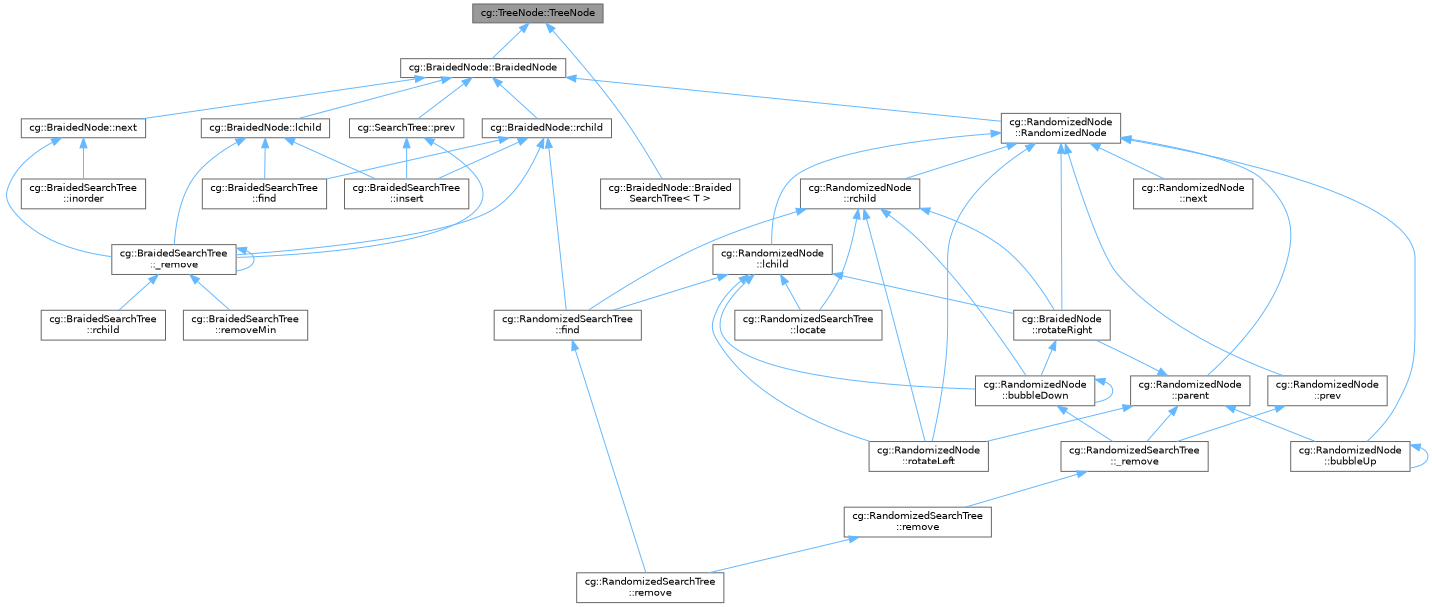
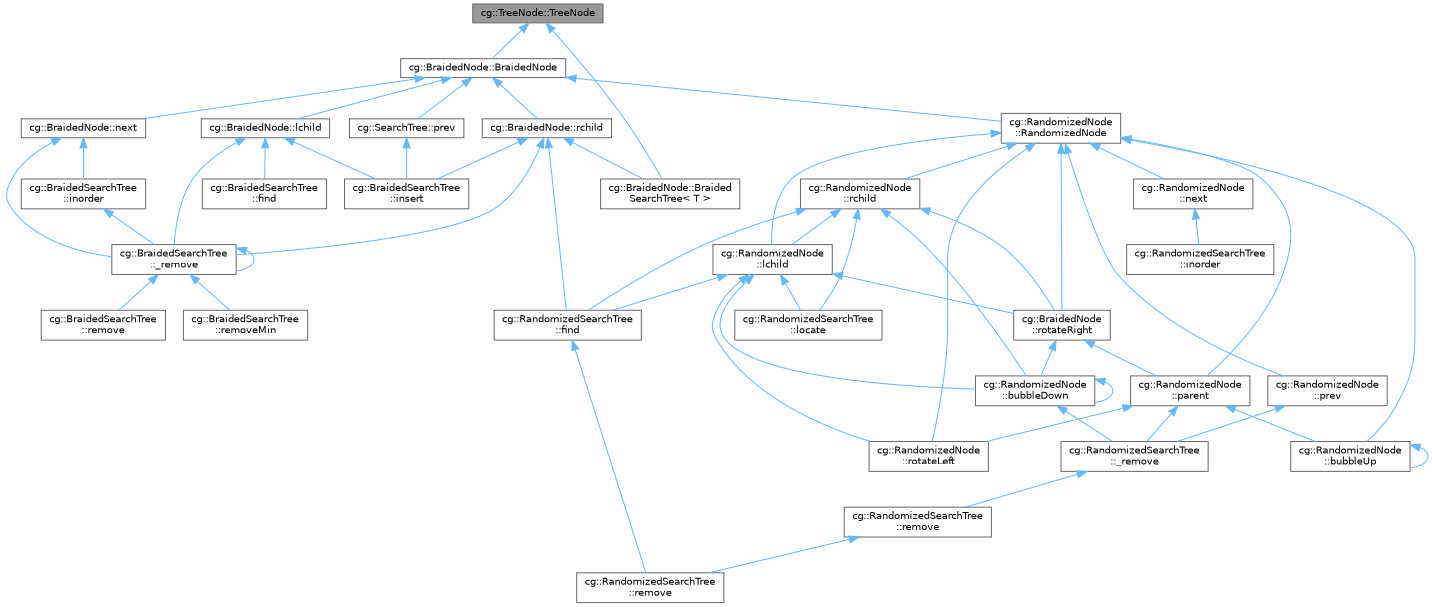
edge "cg::BraidedSearchTree ::find" -> "cg::BraidedNode::rchild": now "cg::BraidedNode::Braided SearchTree< T >" -> "cg::BraidedNode::rchild"
edge "cg::BraidedSearchTree ::_remove" -> "cg::SearchTree::prev": now "cg::BraidedSearchTree ::_remove" -> "cg::BraidedSearchTree ::inorder"
node "cg::RandomizedSearchTree ::inorder": added
node "cg::BraidedSearchTree ::rchild": label "cg::BraidedSearchTree ::rchild" -> "cg::BraidedSearchTree ::remove"
edge "cg::RandomizedNode ::rotateLeft" -> "cg::RandomizedNode ::rchild": now "cg::RandomizedNode ::lchild" -> "cg::RandomizedNode ::rchild"
edge "cg::BraidedNode ::rotateRight" -> "cg::RandomizedNode ::parent": reversed
